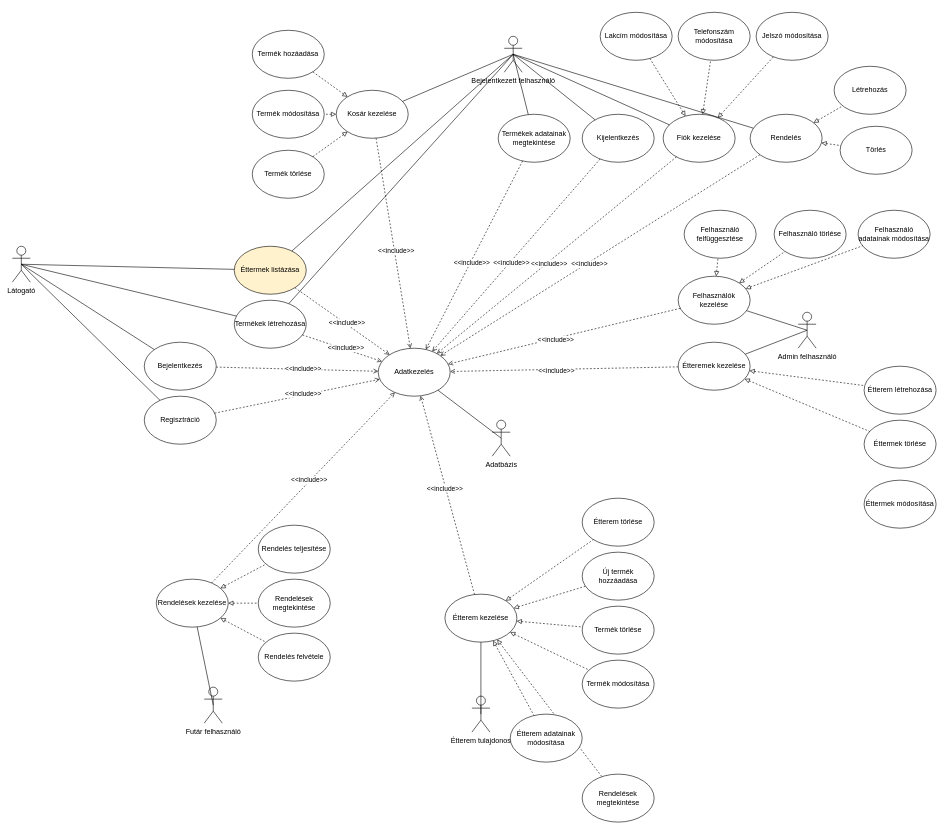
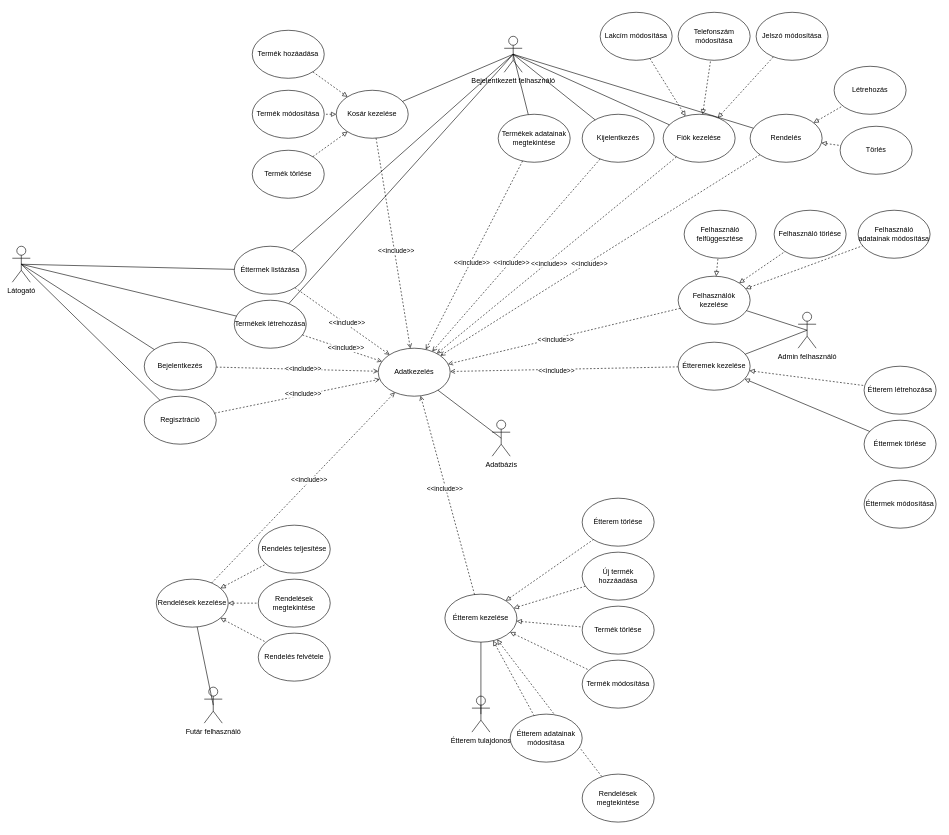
node "Éttermek listázása": fillcolor #fff2cc -> #ffffff
edge "Éttermek törlése" -> "Étteremek kezelése": style dashed -> solid
